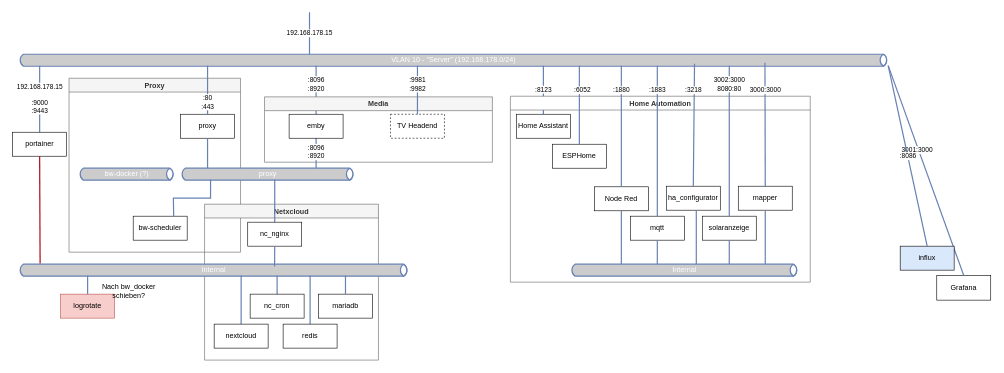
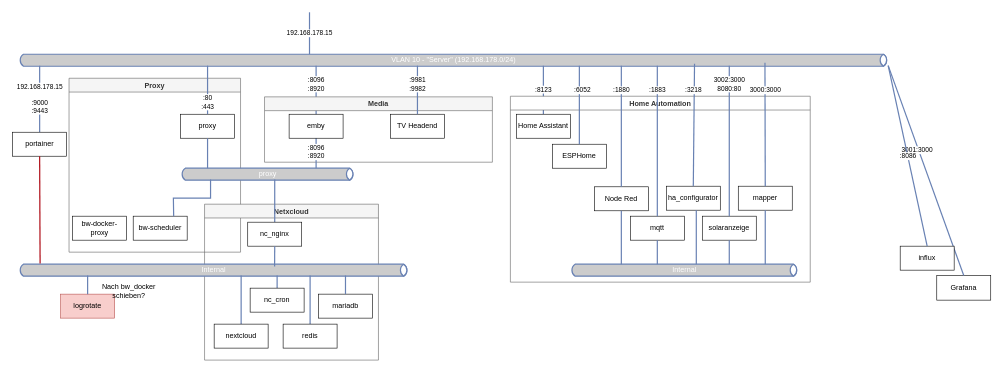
node "TV Headend": style dashed -> solid
node "bw-docker (?)": removed
node "bw-docker-proxy": added
node "influx": fillcolor #dae8fc -> #ffffff
node "nc_cron": moved (277, 306) -> (277, 300)
